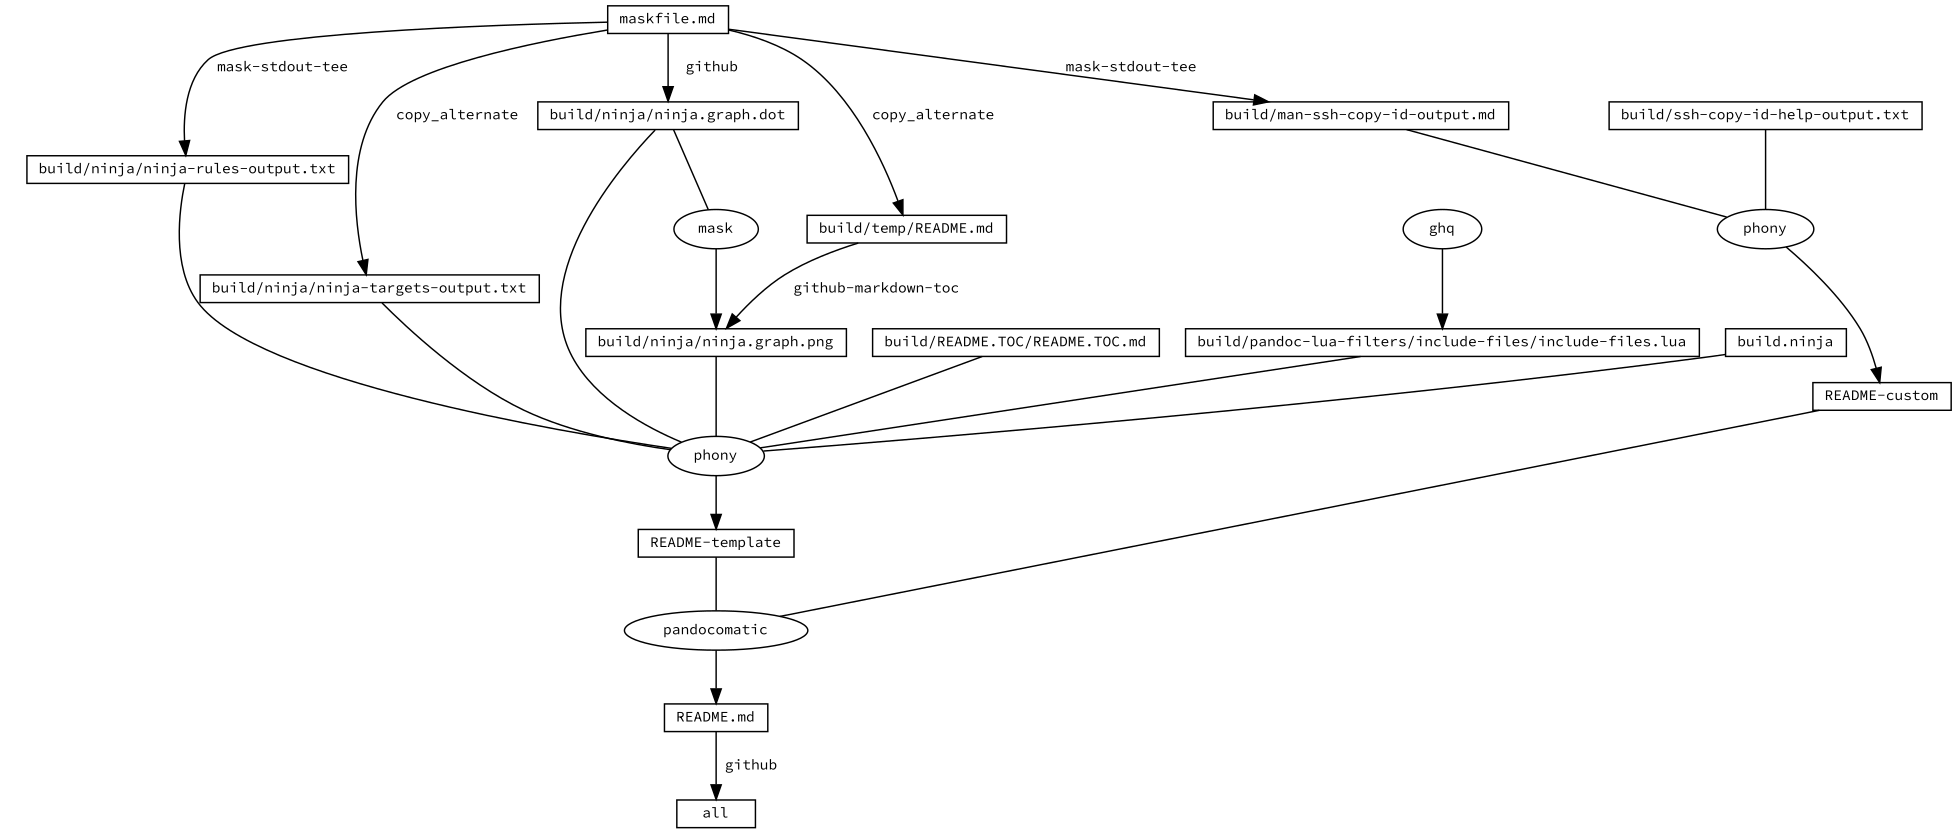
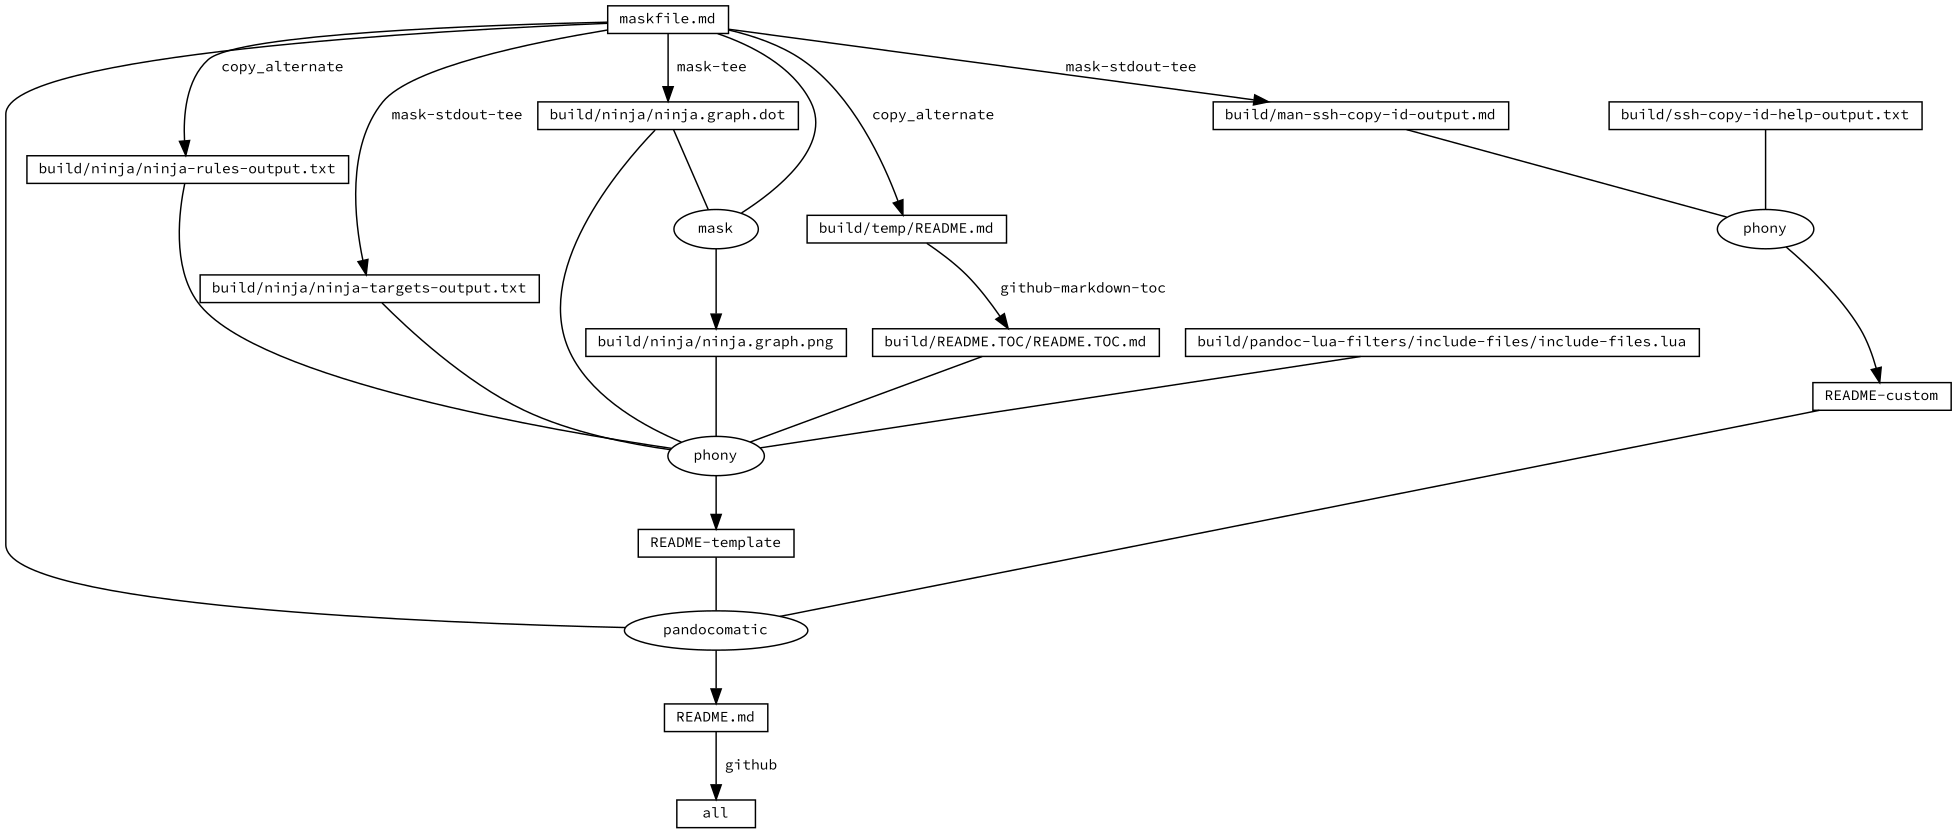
edge "maskfile.md" -> "build/ninja/ninja-rules-output.txt": label " mask-stdout-tee" -> " copy_alternate"
edge "maskfile.md" -> "build/ninja/ninja.graph.dot": label " github" -> " mask-tee"
edge "maskfile.md" -- "mask": added
edge "maskfile.md" -> "build/ninja/ninja-targets-output.txt": label " copy_alternate" -> " mask-stdout-tee"
node "ghq": removed
edge "build/temp/README.md" -> "build/ninja/ninja.graph.png": now "build/temp/README.md" -> "build/README.TOC/README.TOC.md"
edge "maskfile.md" -- "pandocomatic": added
node "build.ninja": removed
